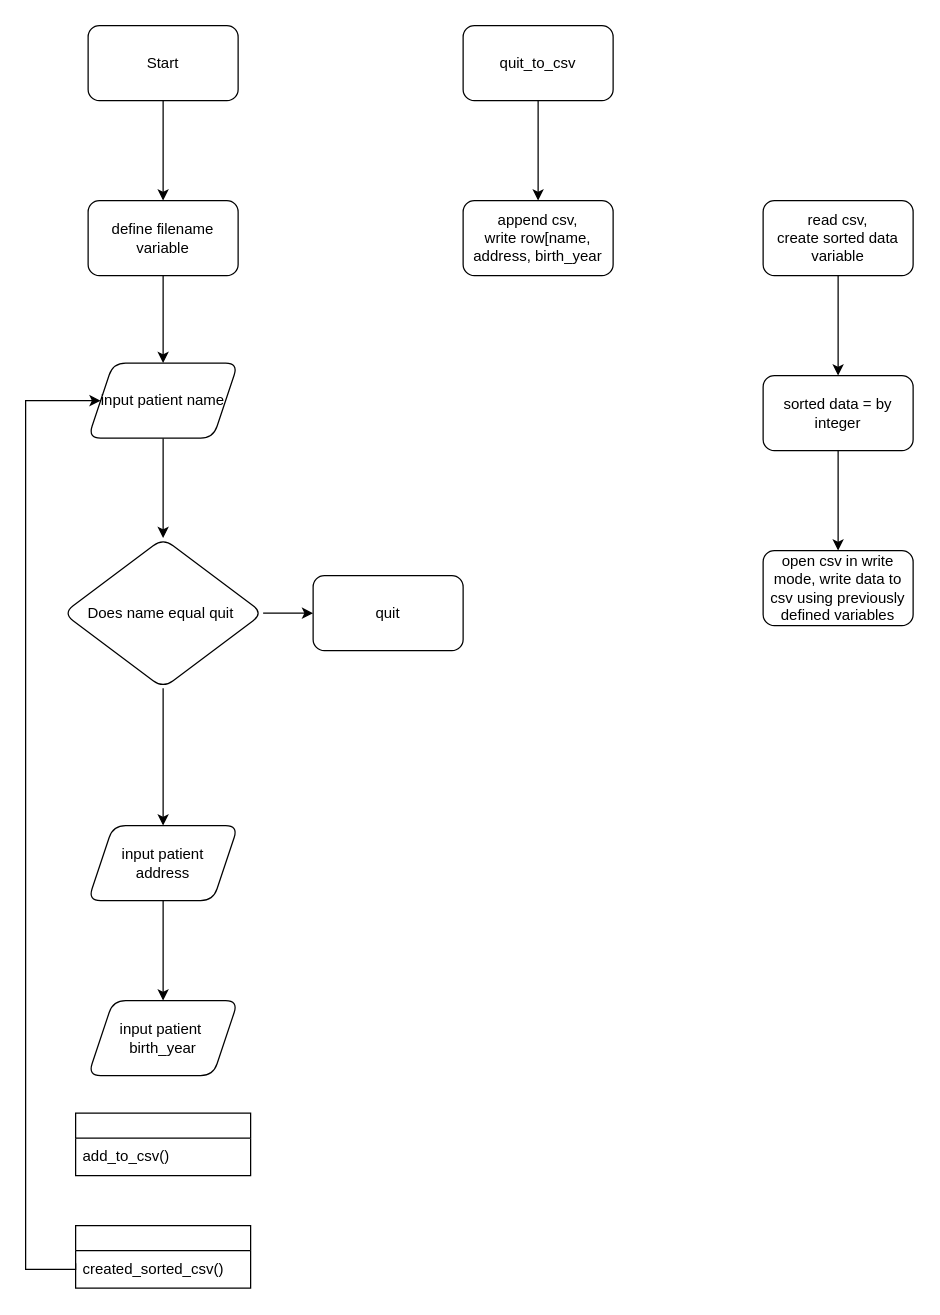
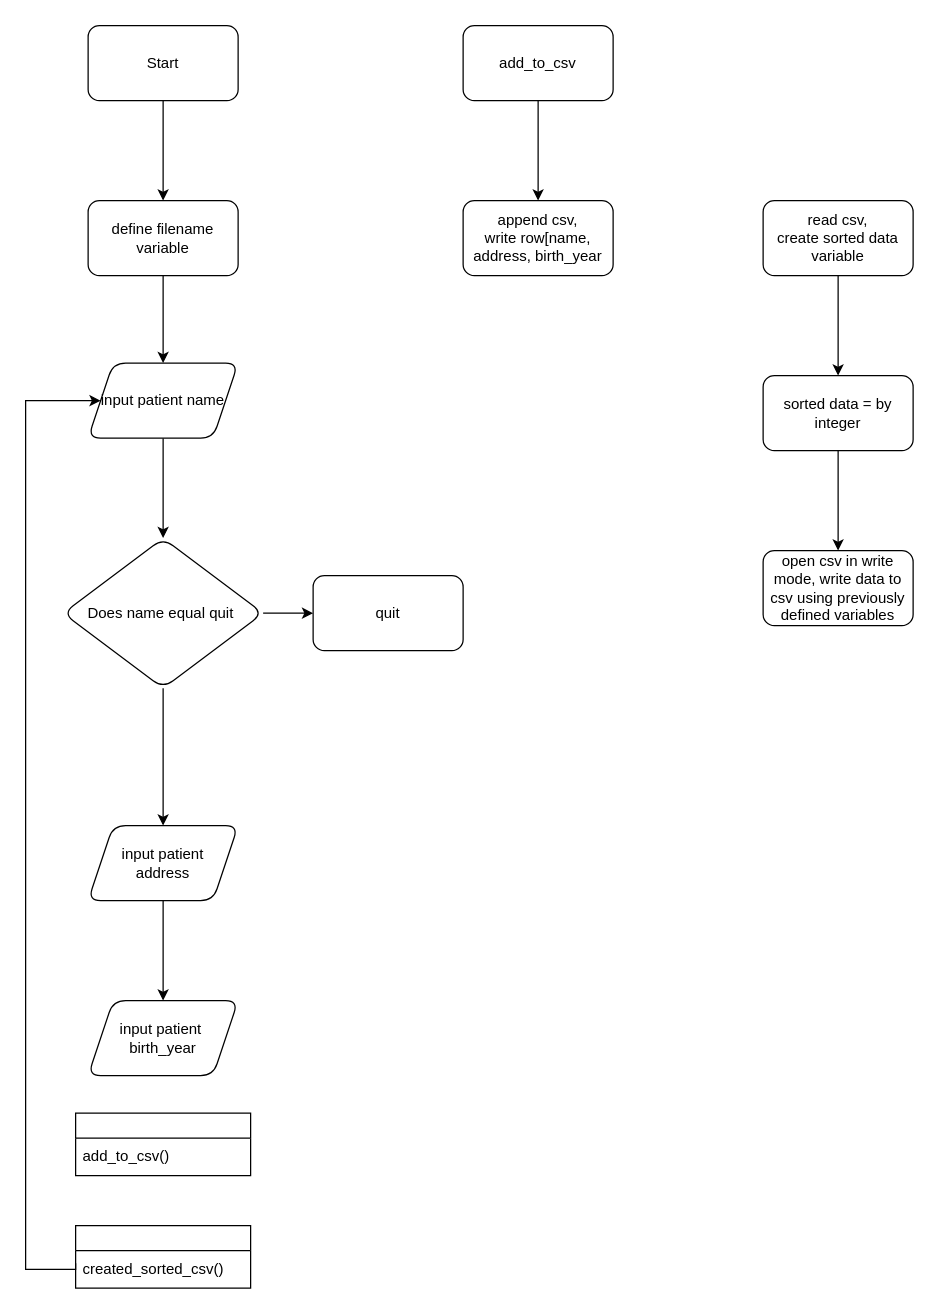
node "quit_to_csv": label "quit_to_csv" -> "add_to_csv"
